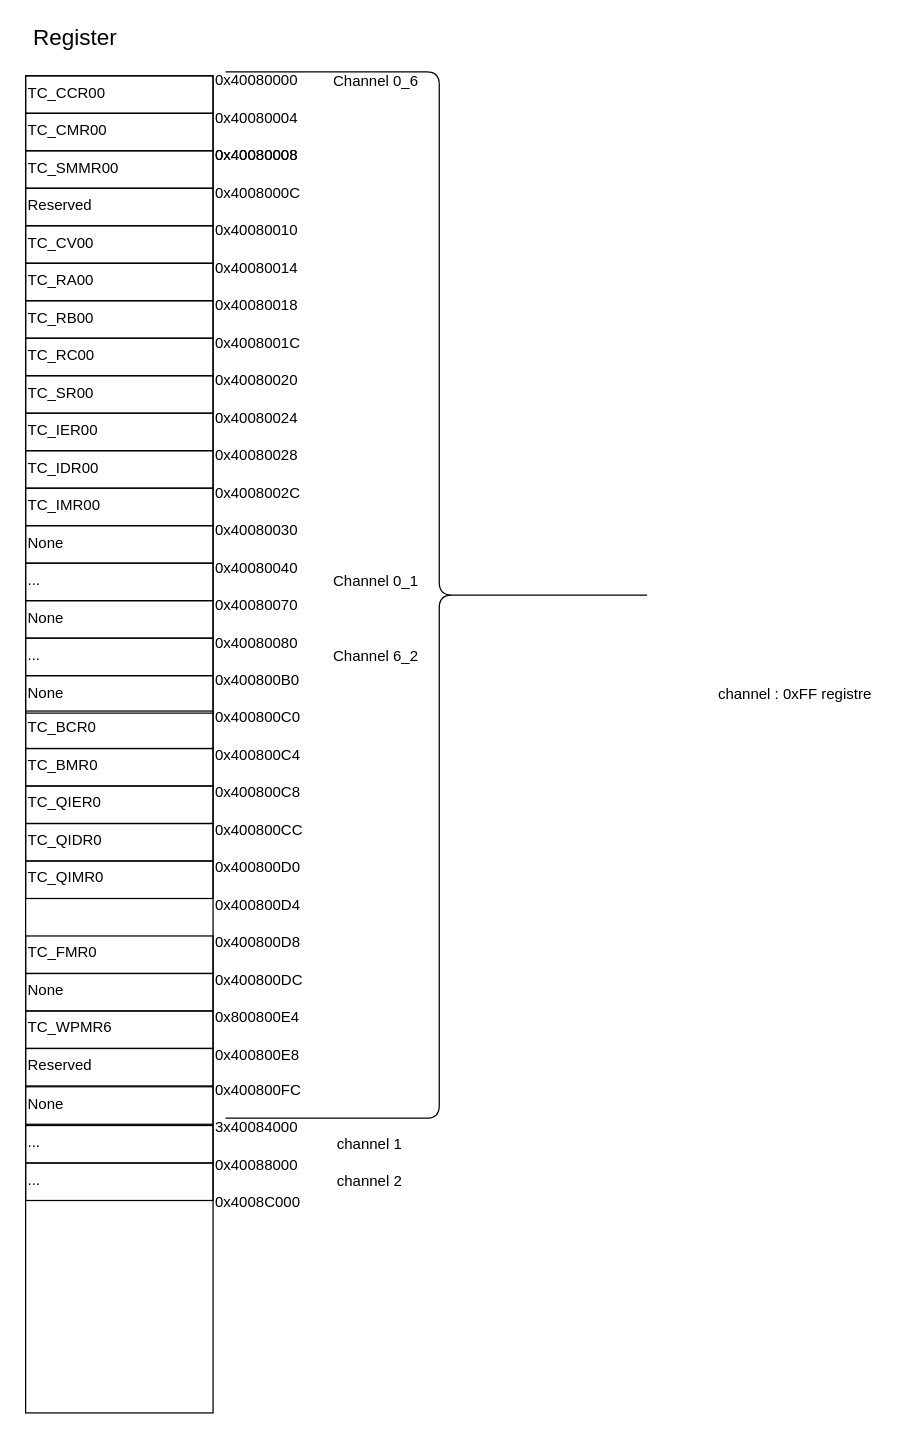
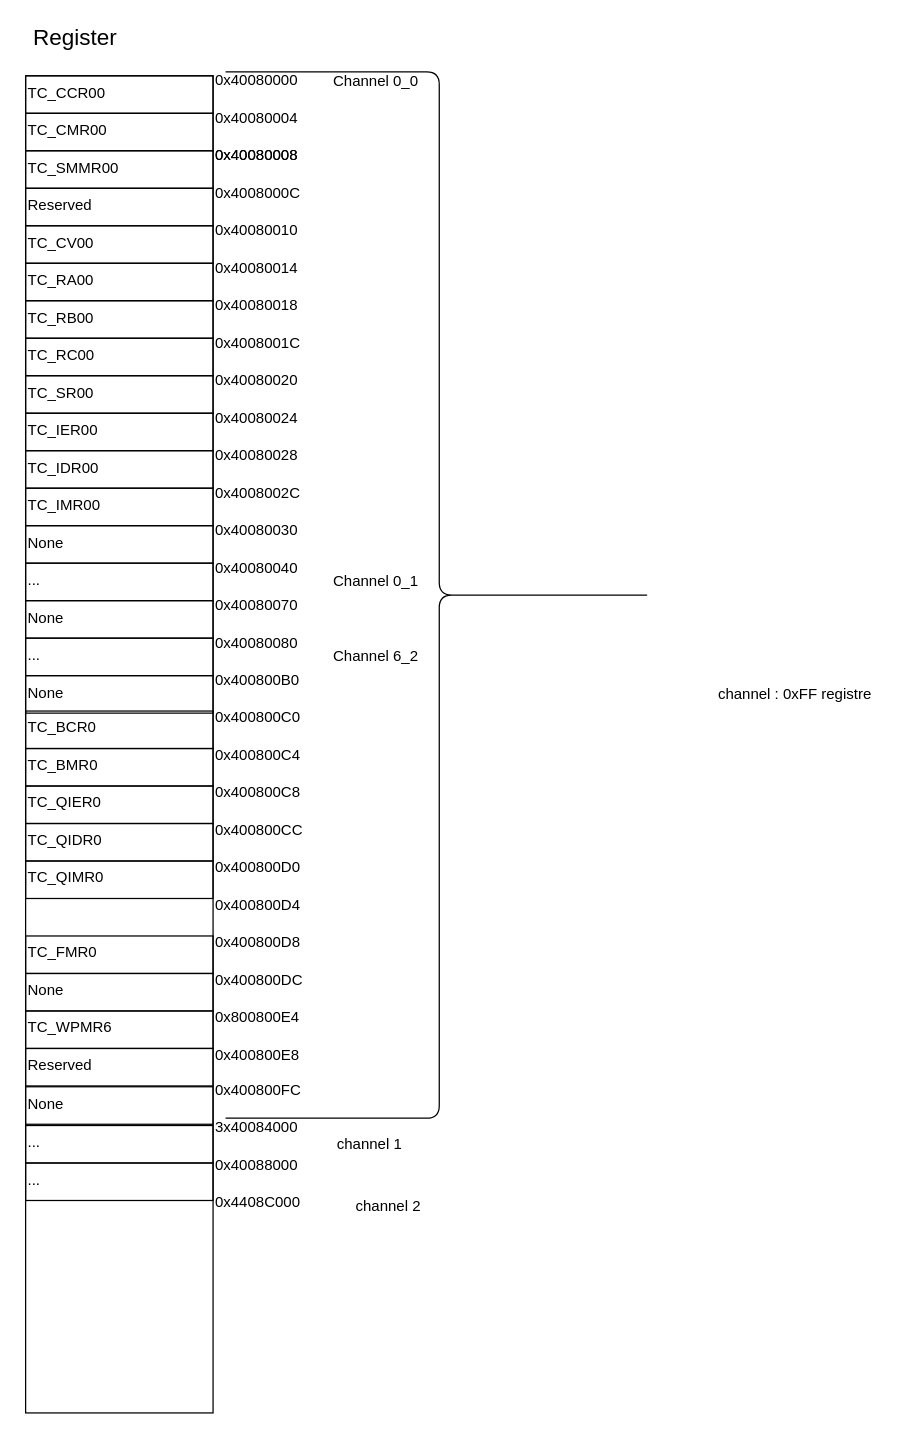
node "Channel 0_6": label "Channel 0_6" -> "Channel 0_0"
node "channel 2": moved (369, 1182) -> (388, 1207)
node "0x4008C000": label "0x4008C000" -> "0x4408C000"
